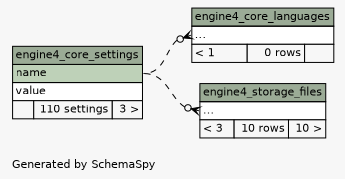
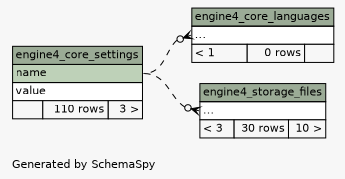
node "engine4_core_settings": text "110 settings" -> "110 rows"
node "engine4_storage_files": text "10 rows" -> "30 rows"
